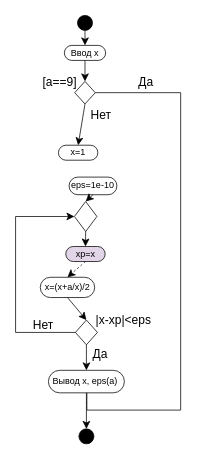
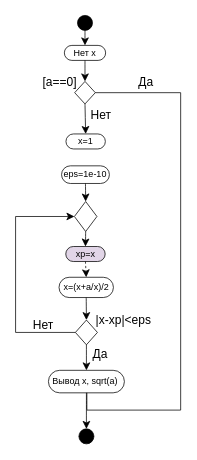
node "Ввод x": label "Ввод x" -> "Нет x"
node "[a==9]": label "[a==9]" -> "[a==0]"
node "x=1": moved (78, 153) -> (85, 141)
node "eps=1e-10": moved (93, 186) -> (85, 175)
node "x=(x+a/x)/2": moved (67, 287) -> (86, 287)
node "Вывод x, eps(a)": label "Вывод x, eps(a)" -> "Вывод x, sqrt(a)"
